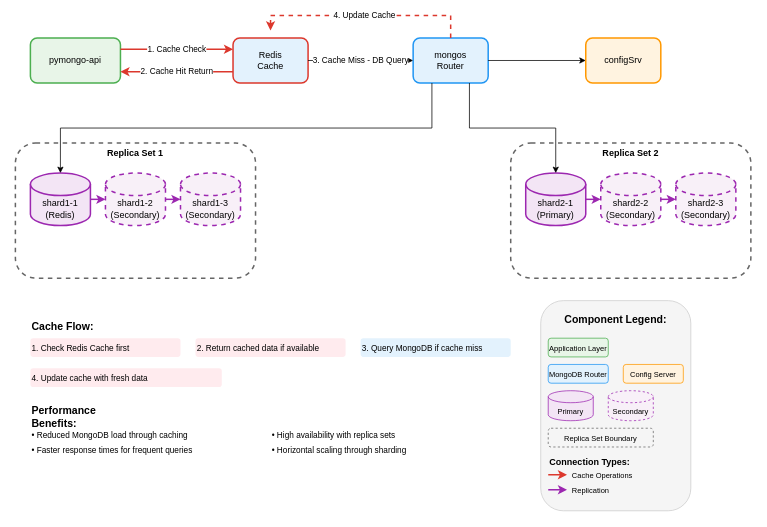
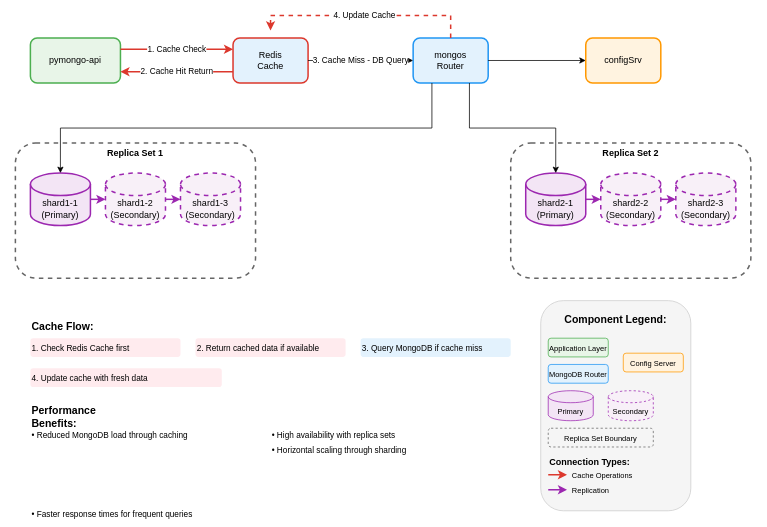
node "shard1-1 (Redis)": label "shard1-1 (Redis)" -> "shard1-1 (Primary)"
node "Config Server": moved (653, 374) -> (653, 362)
node "• Faster response times for frequent queries": moved (143, 450) -> (143, 514)
